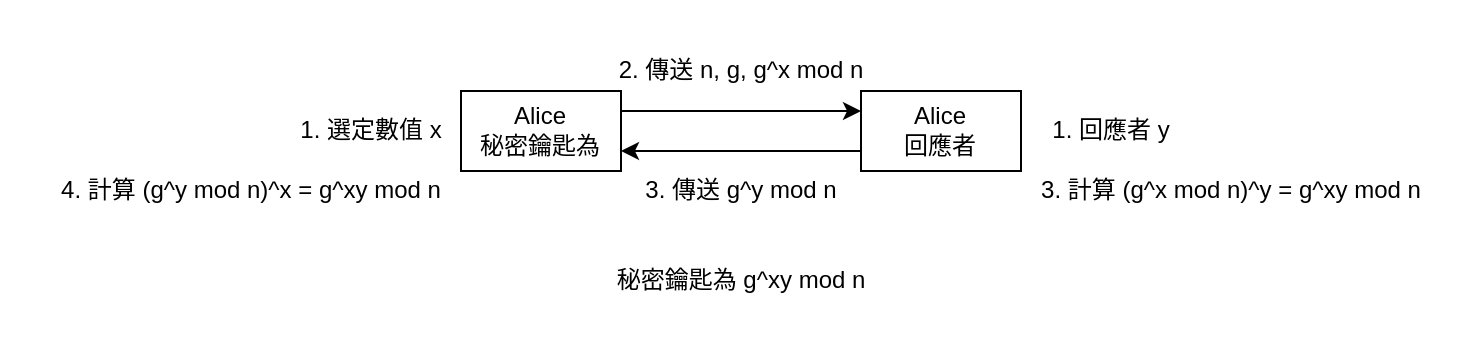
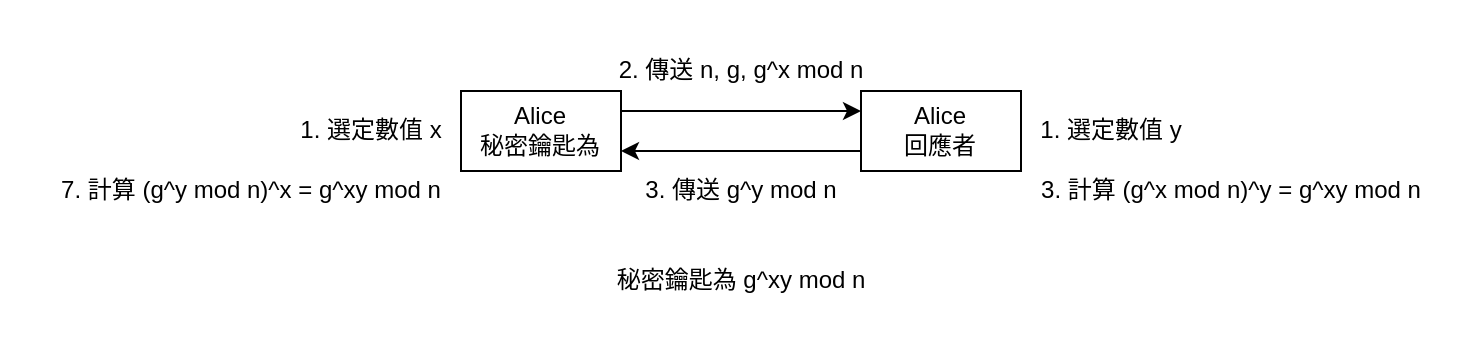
node "1. 回應者 y": label "1. 回應者 y" -> "1. 選定數值 y"
node "4. 計算 (g^y mod n)^x = g^xy mod n": label "4. 計算 (g^y mod n)^x = g^xy mod n" -> "7. 計算 (g^y mod n)^x = g^xy mod n"
